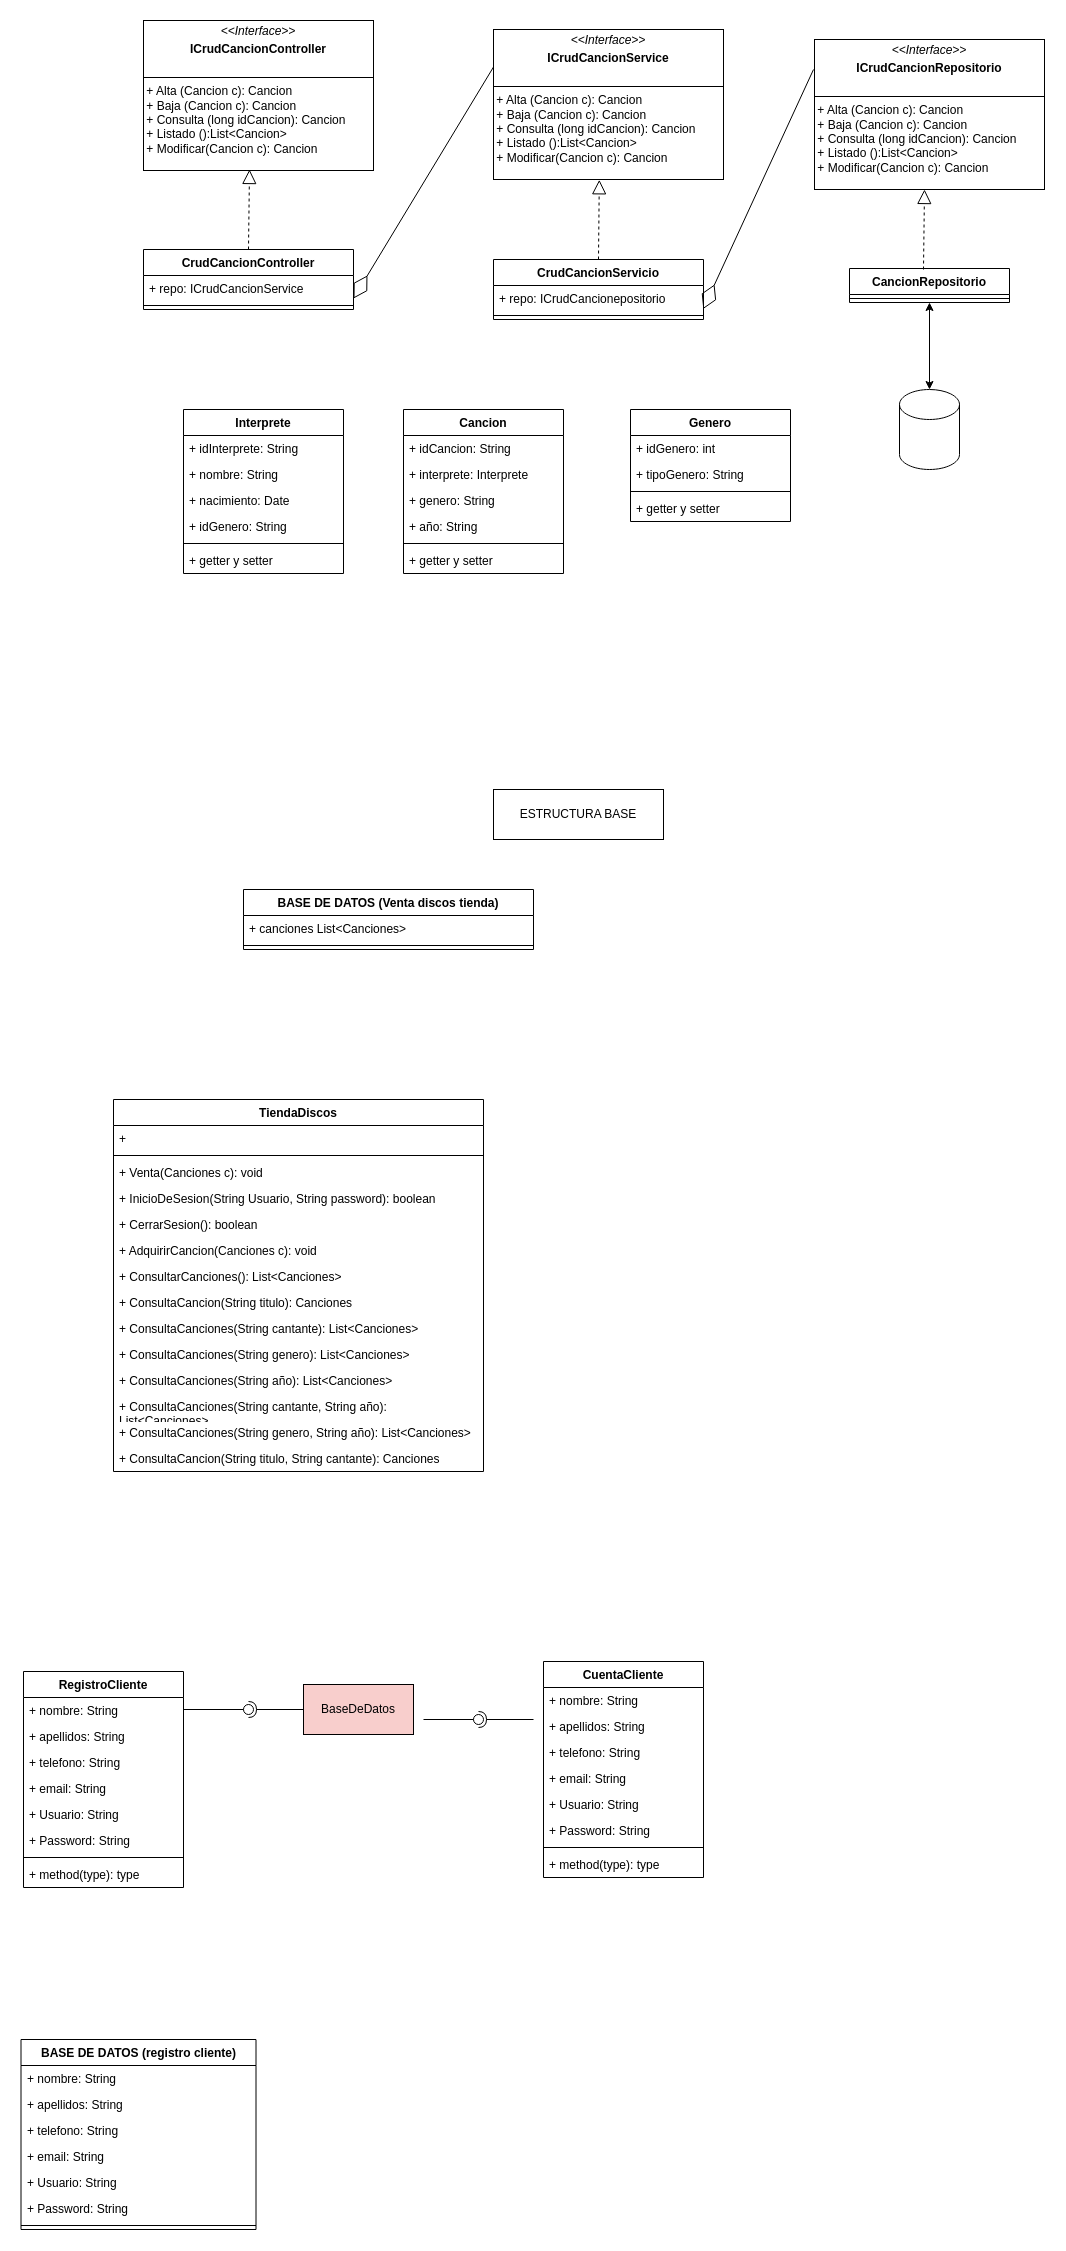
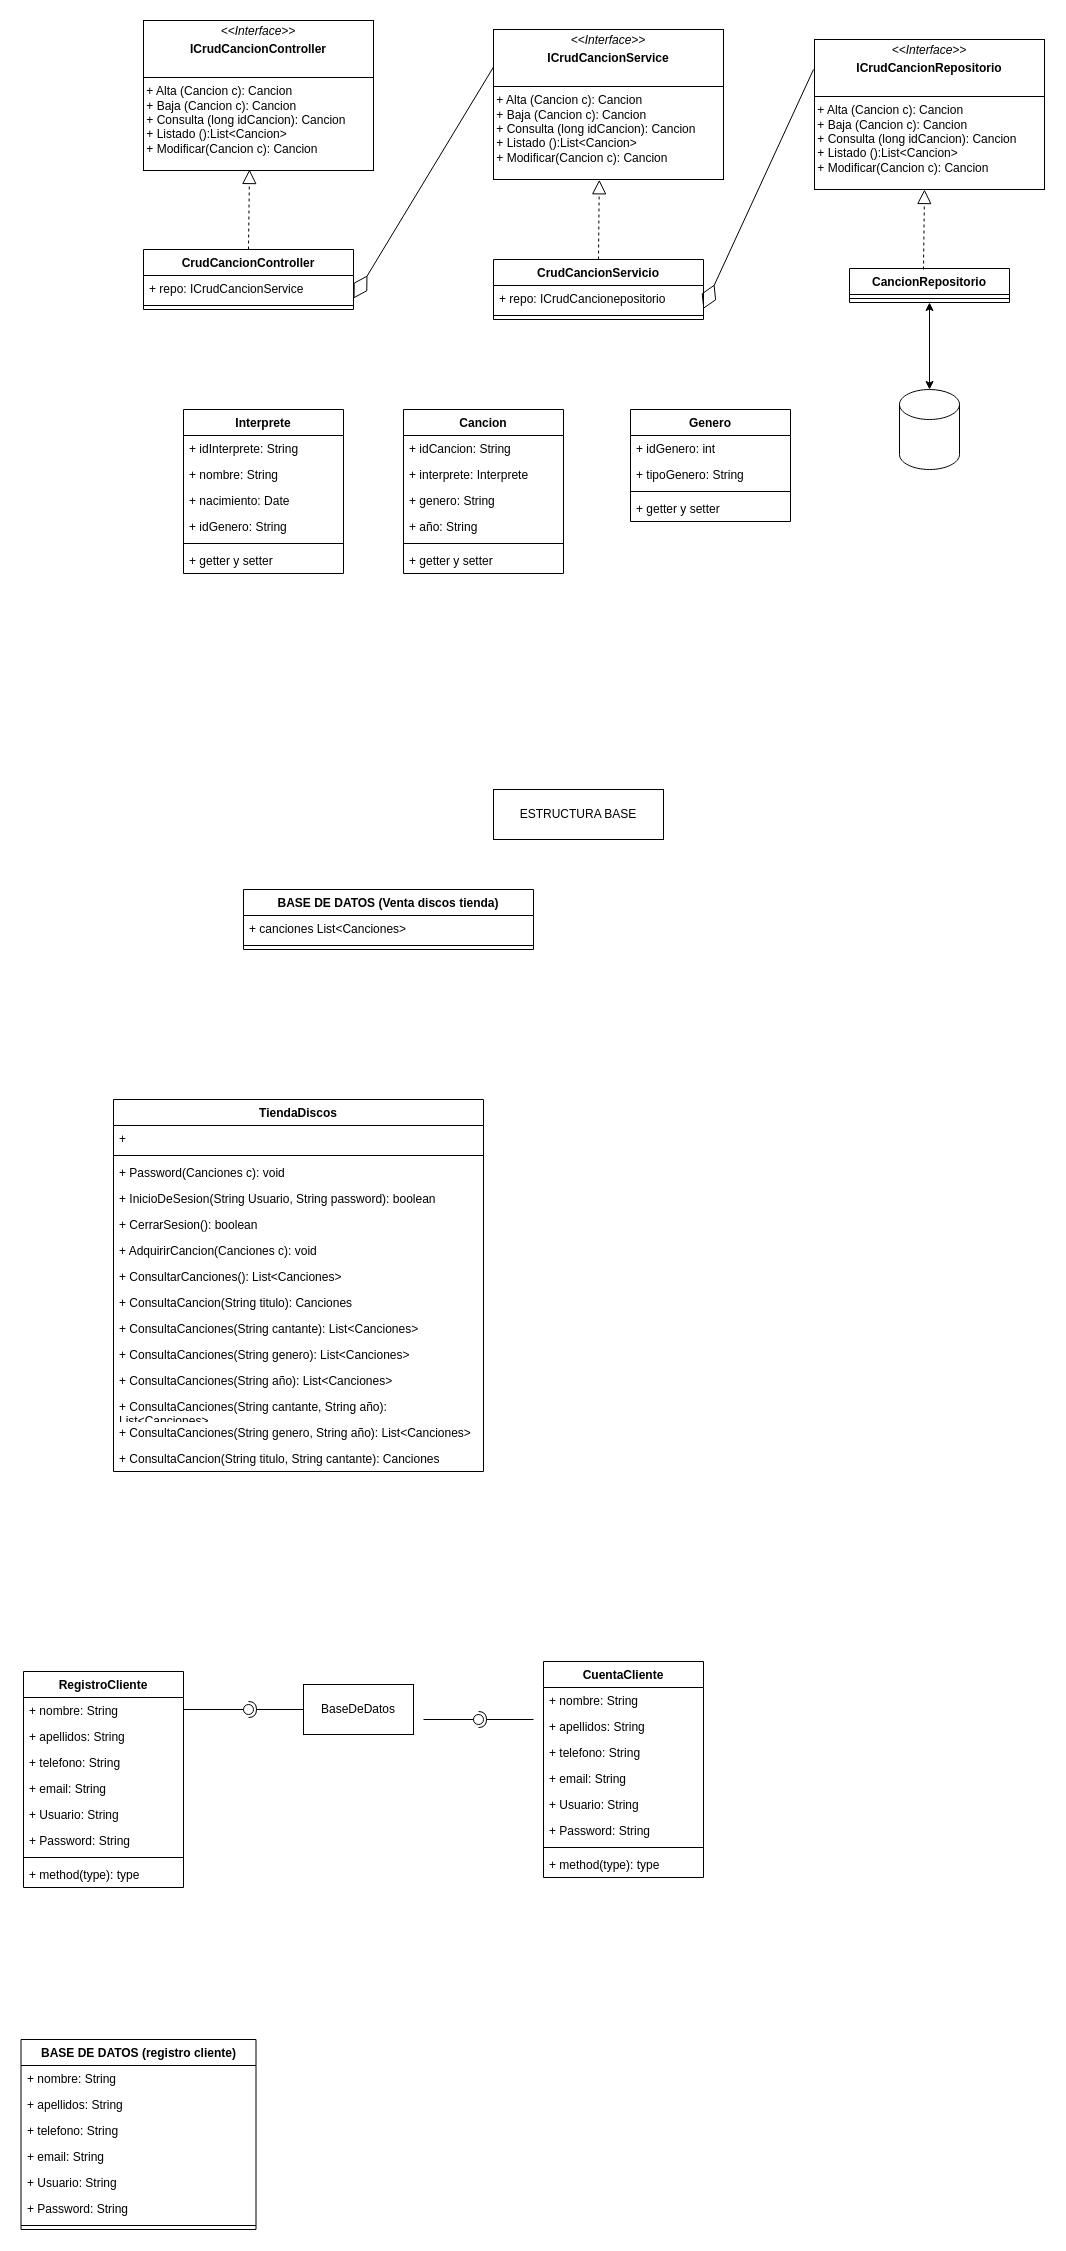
node "+ Venta(Canciones c): void": label "+ Venta(Canciones c): void" -> "+ Password(Canciones c): void"
node "BaseDeDatos": fillcolor #f8cecc -> #ffffff
